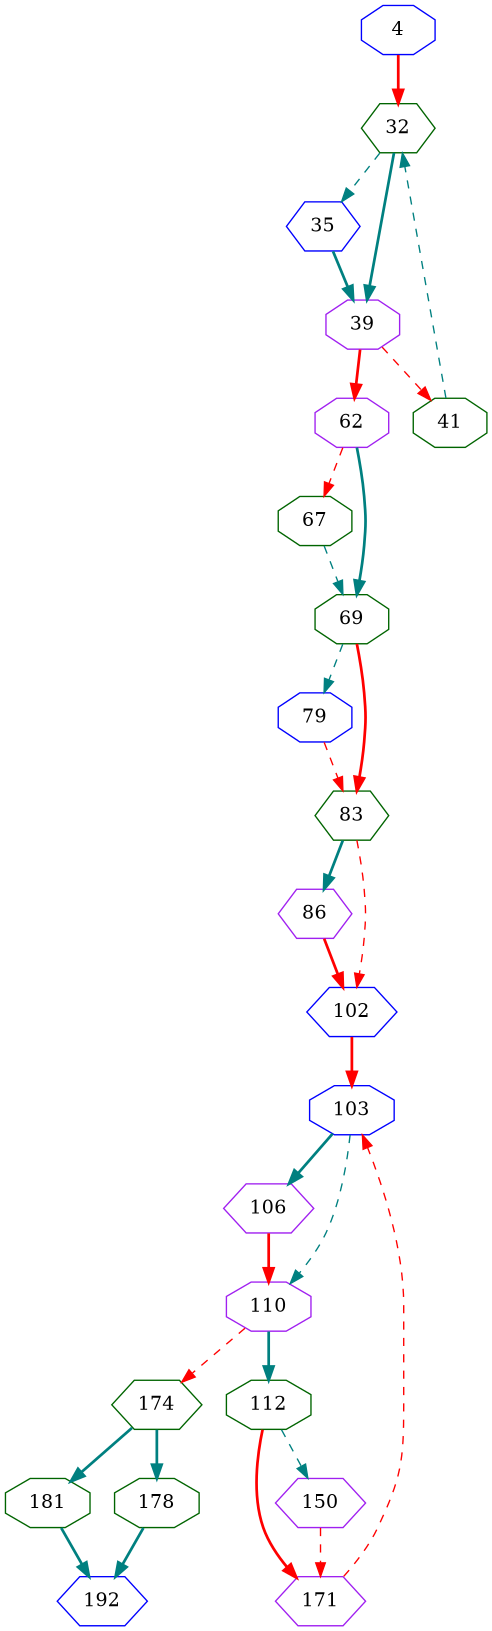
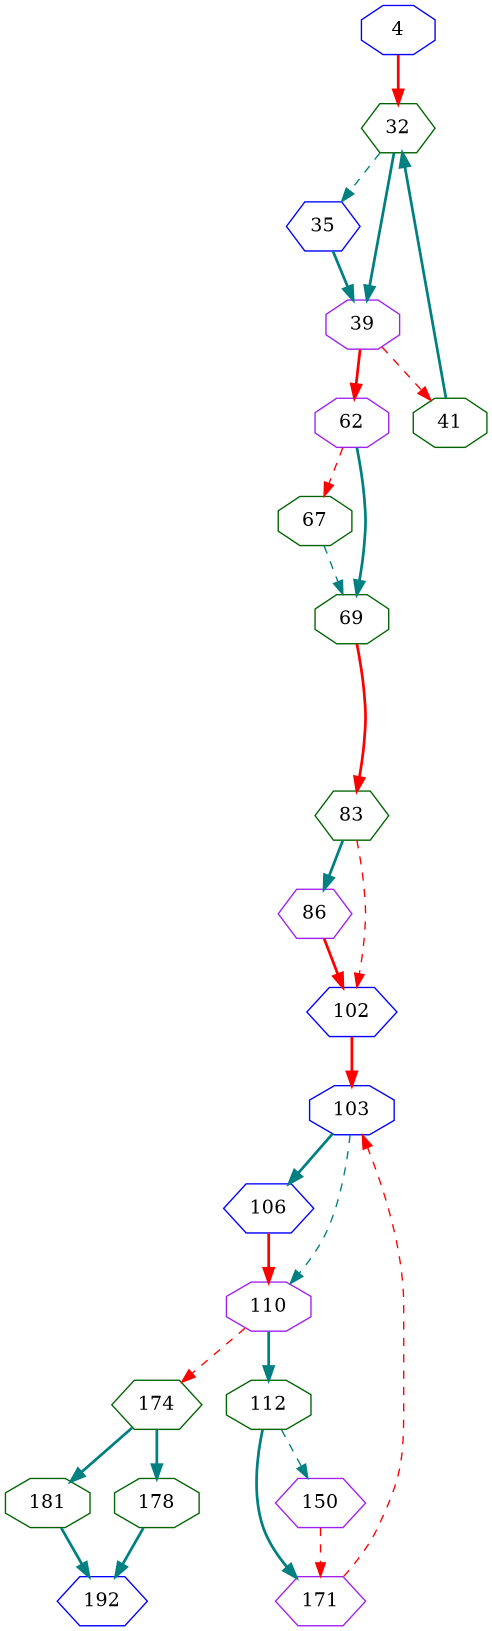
edge "41" -> "32": style dashed -> bold
node "79": removed
node "106": color purple -> blue
edge "112" -> "171": color red -> teal
